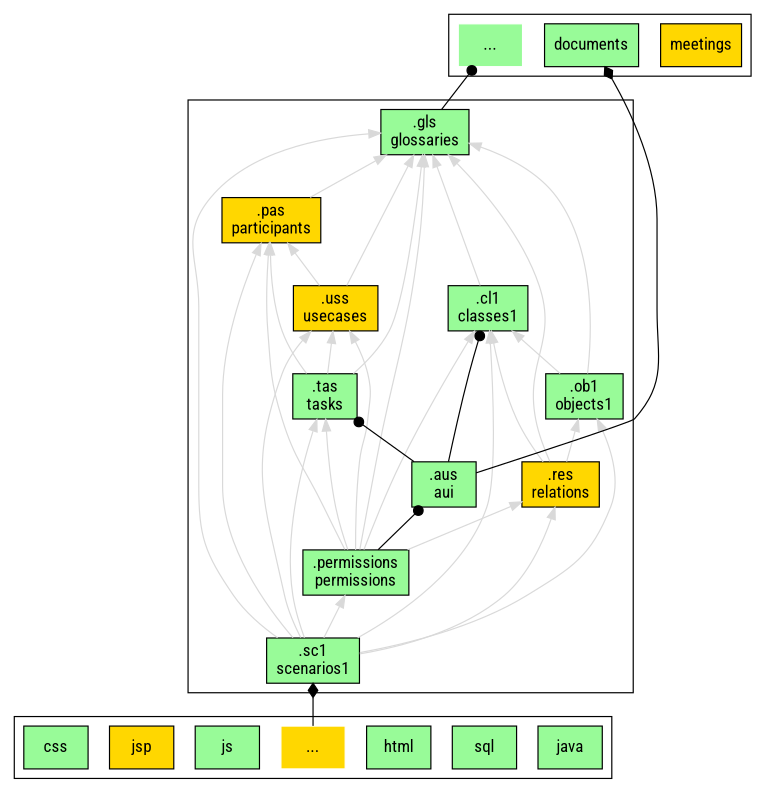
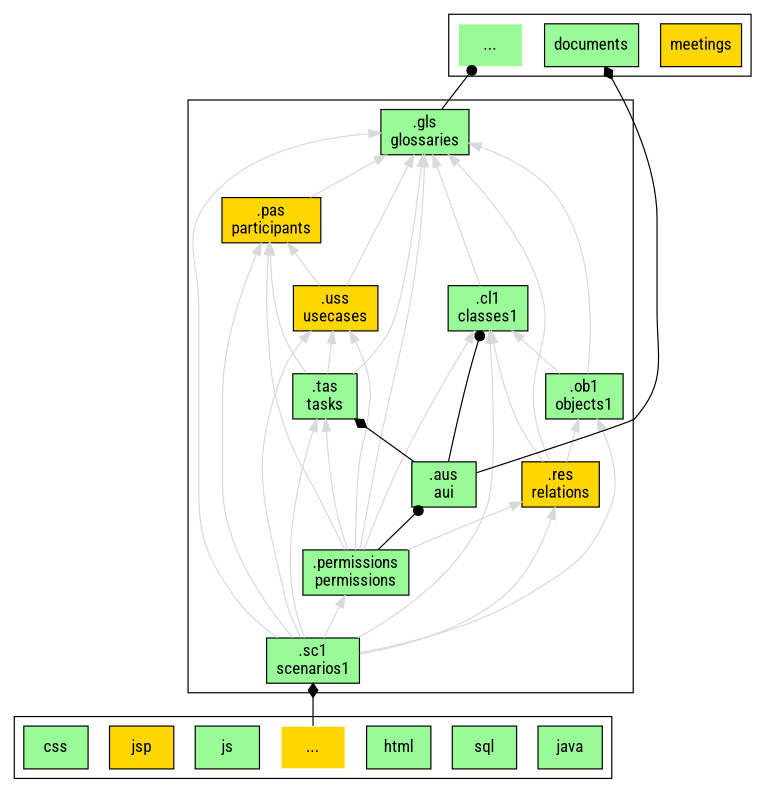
edge ".aus aui" -> ".tas tasks": arrowhead dot -> diamond
